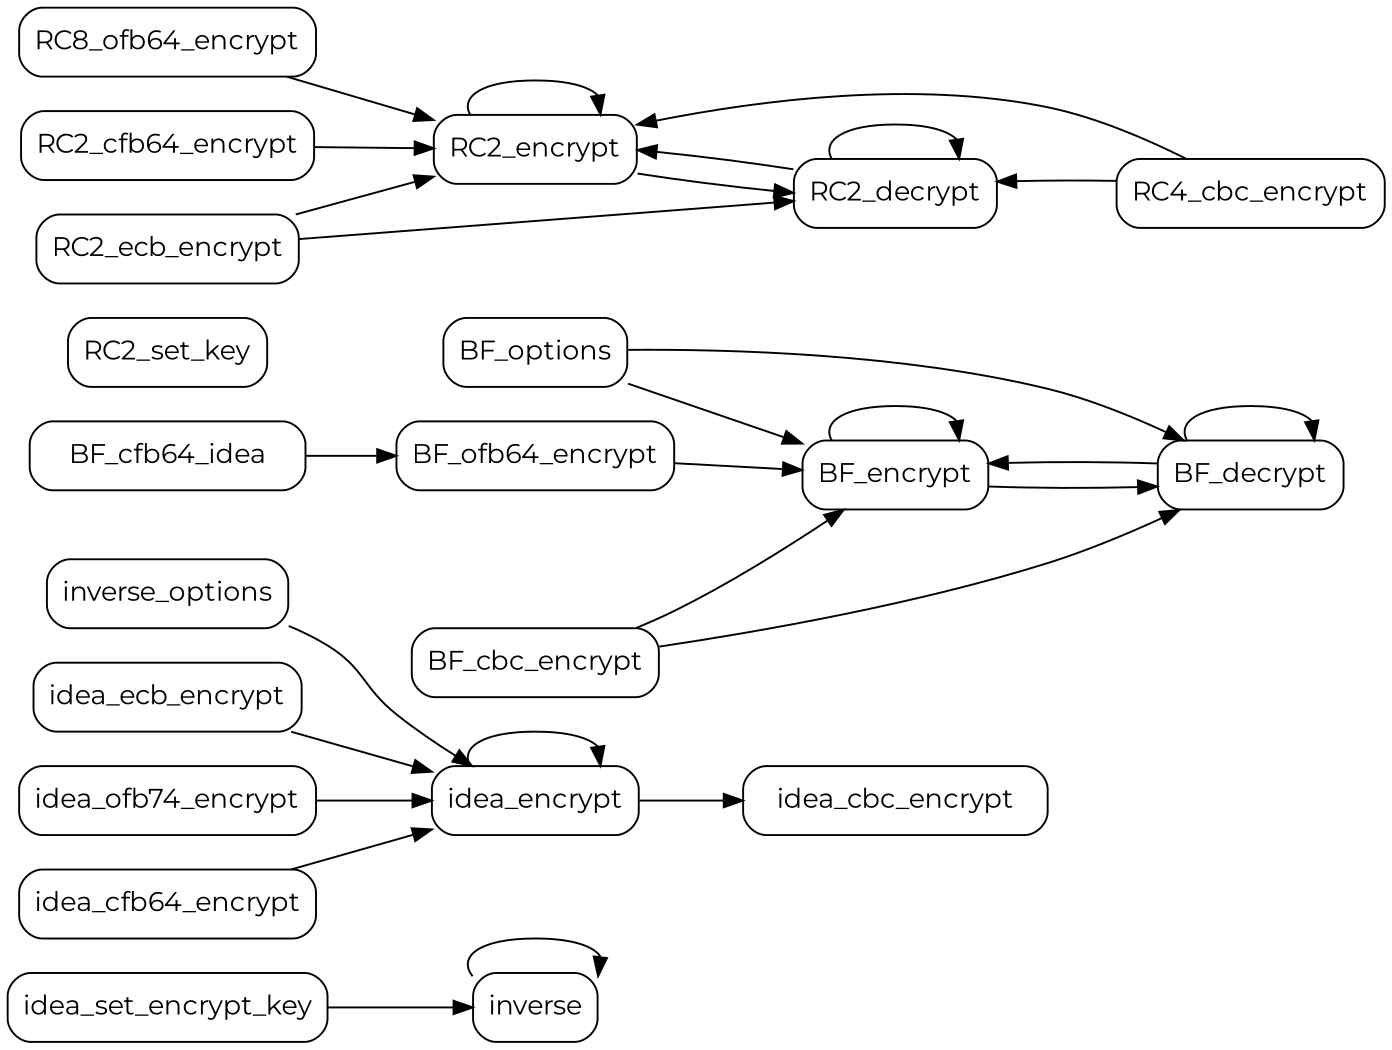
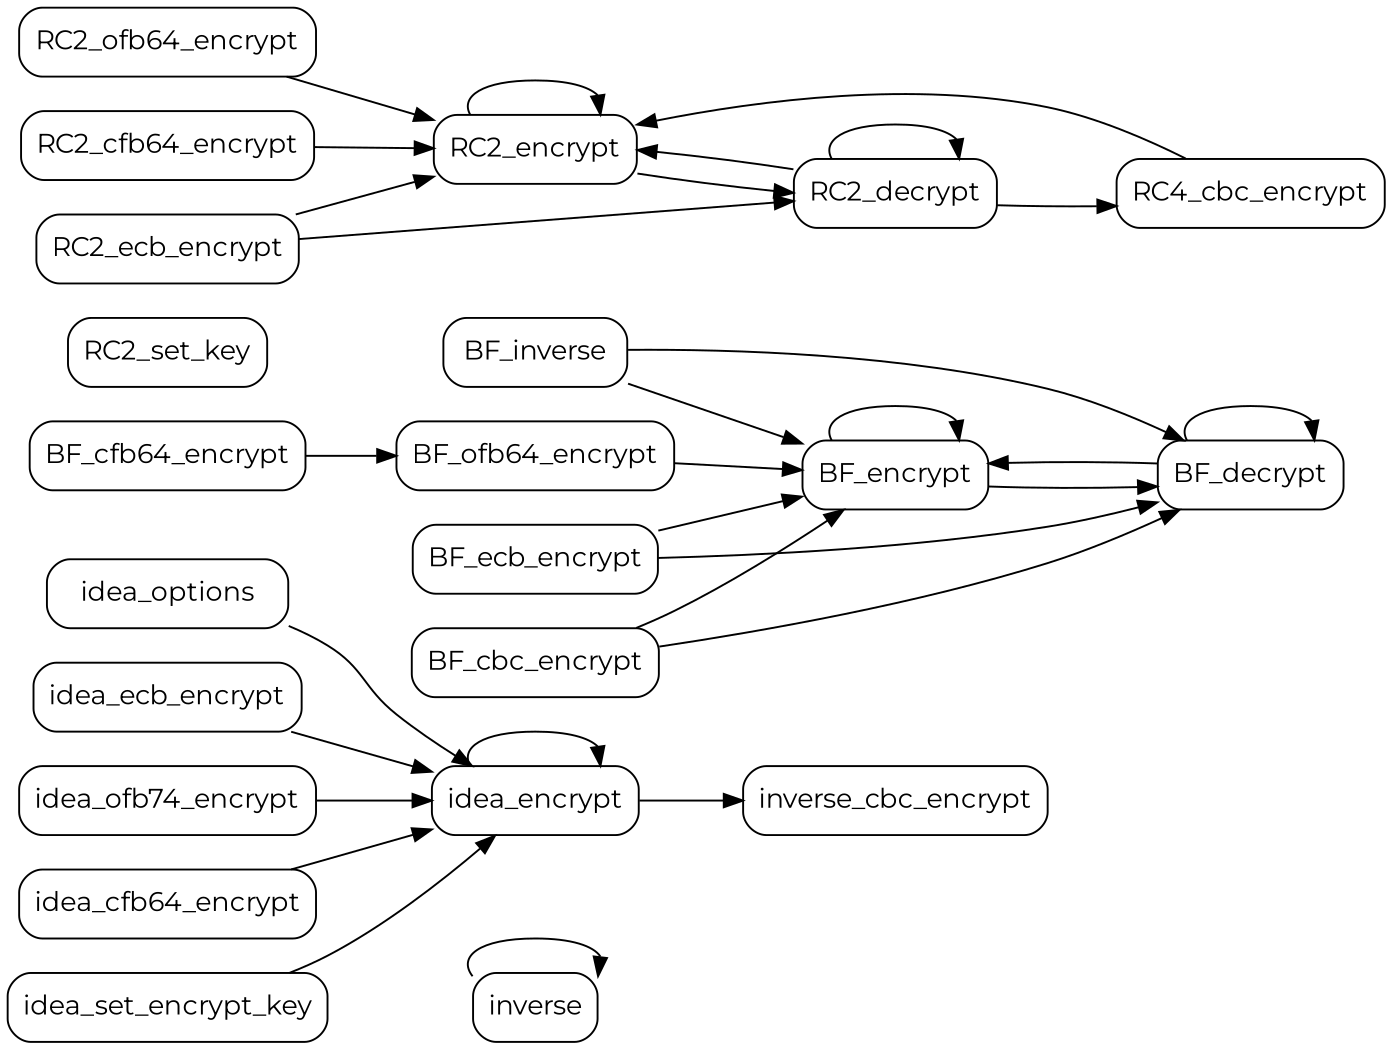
node "RC8_ofb64_encrypt": label "RC8_ofb64_encrypt" -> "RC2_ofb64_encrypt"
edge "RC4_cbc_encrypt" -> "RC2_decrypt": reversed
node "BF_options": label "BF_options" -> "BF_inverse"
node "BF_cfb64_idea": label "BF_cfb64_idea" -> "BF_cfb64_encrypt"
node "BF_ecb_encrypt": added
node "inverse_options": label "inverse_options" -> "idea_options"
node "idea_cbc_encrypt": label "idea_cbc_encrypt" -> "inverse_cbc_encrypt"
edge "idea_set_encrypt_key" -> "inverse": now "idea_set_encrypt_key" -> "idea_encrypt"
